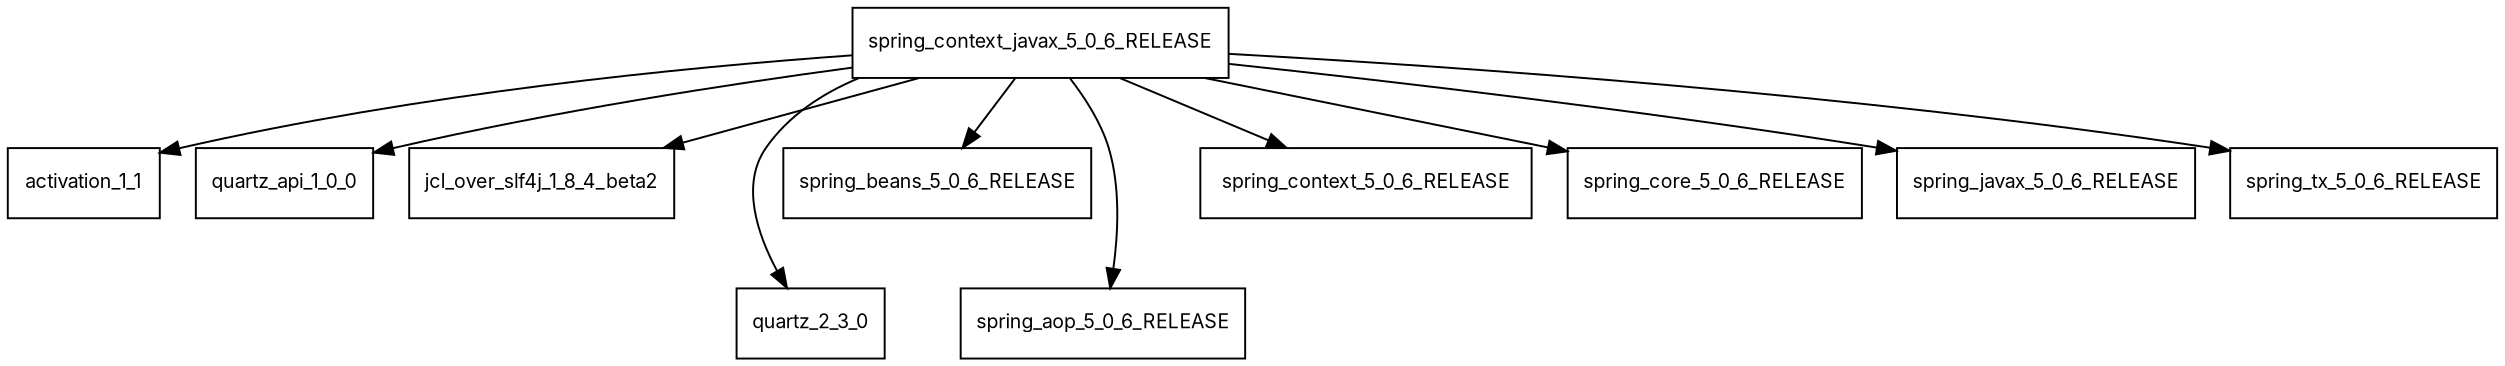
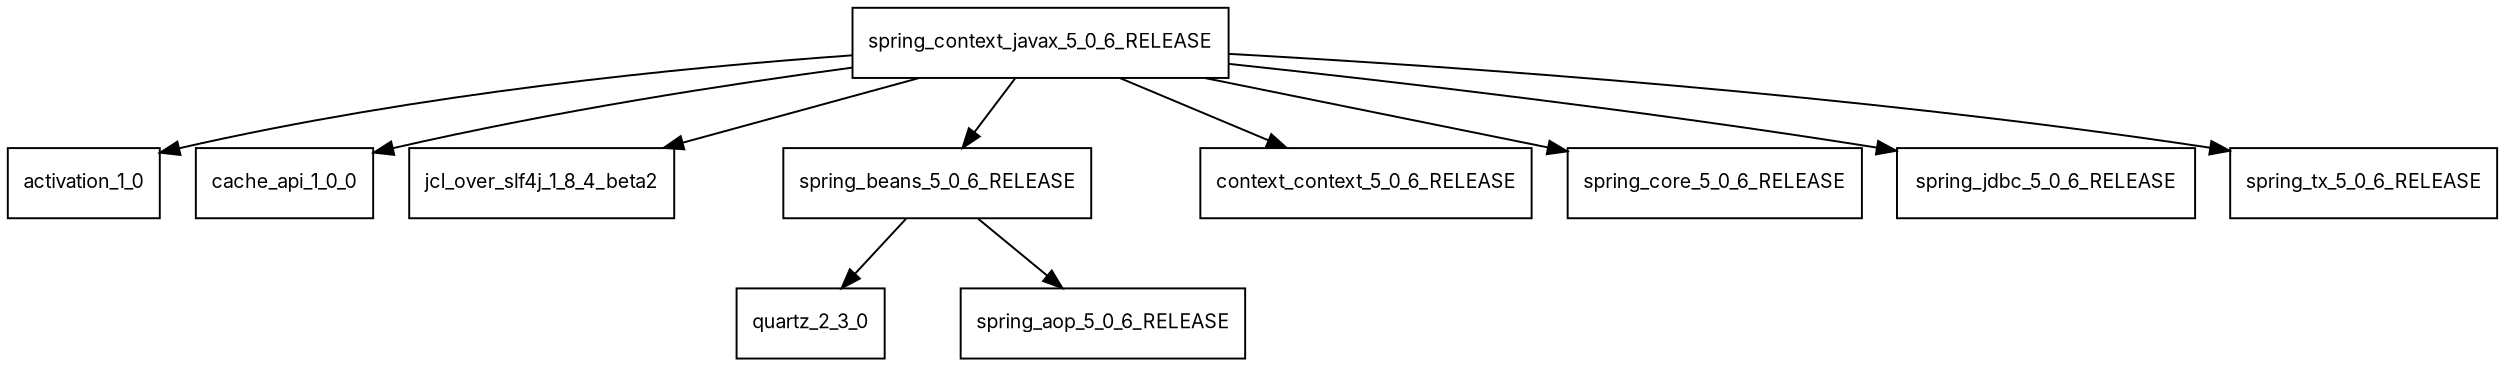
edge "spring_context_javax_5_0_6_RELEASE" -> "quartz_2_3_0": now "spring_beans_5_0_6_RELEASE" -> "quartz_2_3_0"
edge "spring_context_javax_5_0_6_RELEASE" -> "spring_aop_5_0_6_RELEASE": now "spring_beans_5_0_6_RELEASE" -> "spring_aop_5_0_6_RELEASE"
node "activation_1_1": label "activation_1_1" -> "activation_1_0"
node "quartz_api_1_0_0": label "quartz_api_1_0_0" -> "cache_api_1_0_0"
node "spring_context_5_0_6_RELEASE": label "spring_context_5_0_6_RELEASE" -> "context_context_5_0_6_RELEASE"
node "spring_javax_5_0_6_RELEASE": label "spring_javax_5_0_6_RELEASE" -> "spring_jdbc_5_0_6_RELEASE"
